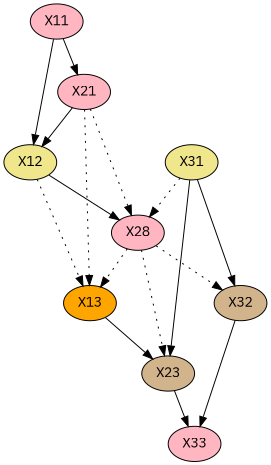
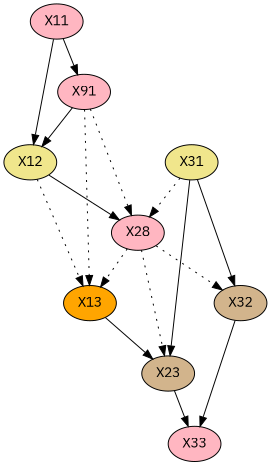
node "X21": label "X21" -> "X91"
